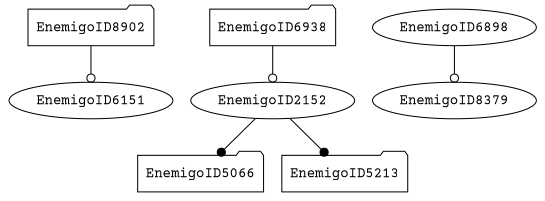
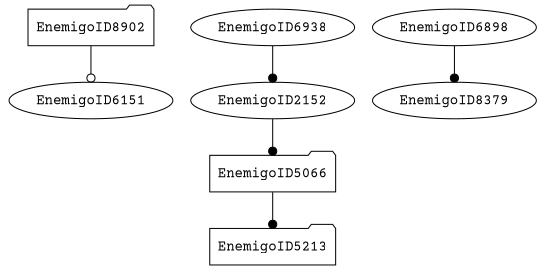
node "EnemigoID6938": shape folder -> ellipse
edge "EnemigoID6938" -> "EnemigoID2152": arrowhead odot -> dot
edge "EnemigoID6898" -> "EnemigoID8379": arrowhead odot -> dot
edge "EnemigoID2152" -> "EnemigoID5213": now "EnemigoID5066" -> "EnemigoID5213"
